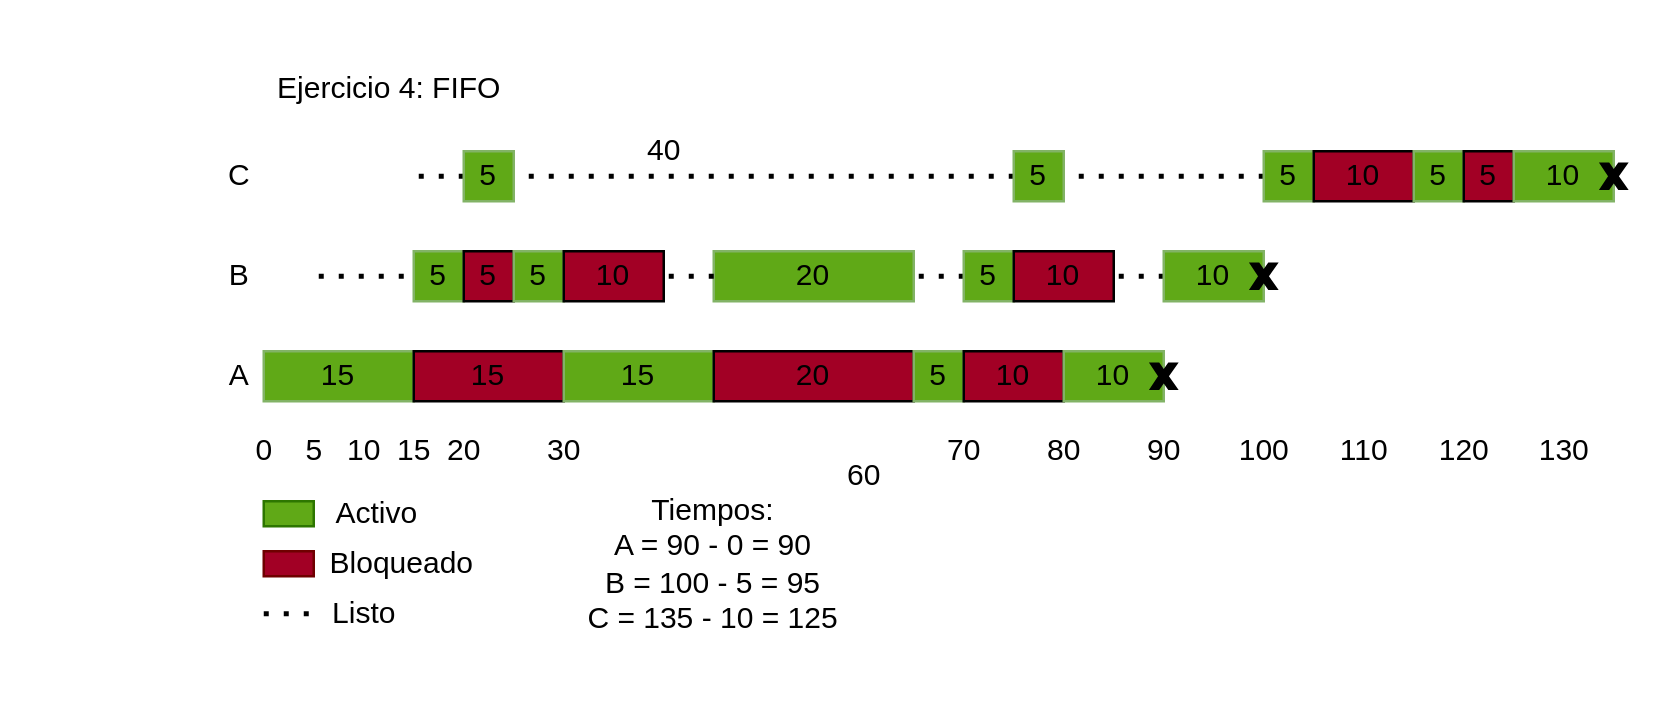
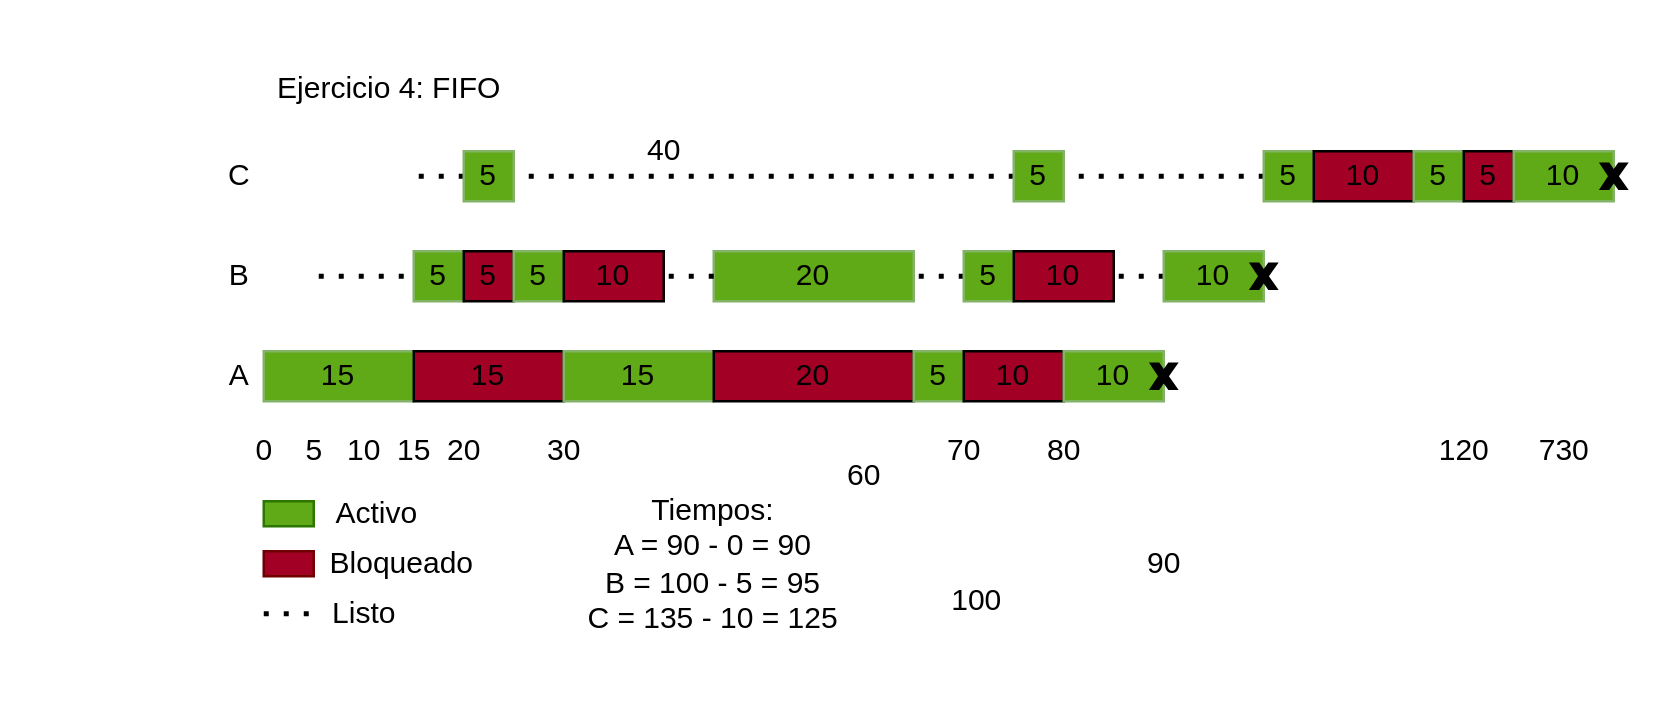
node "90": moved (1164, 451) -> (1164, 564)
node "100": moved (1264, 451) -> (976, 601)
node "110": removed
node "130": label "130" -> "730"
